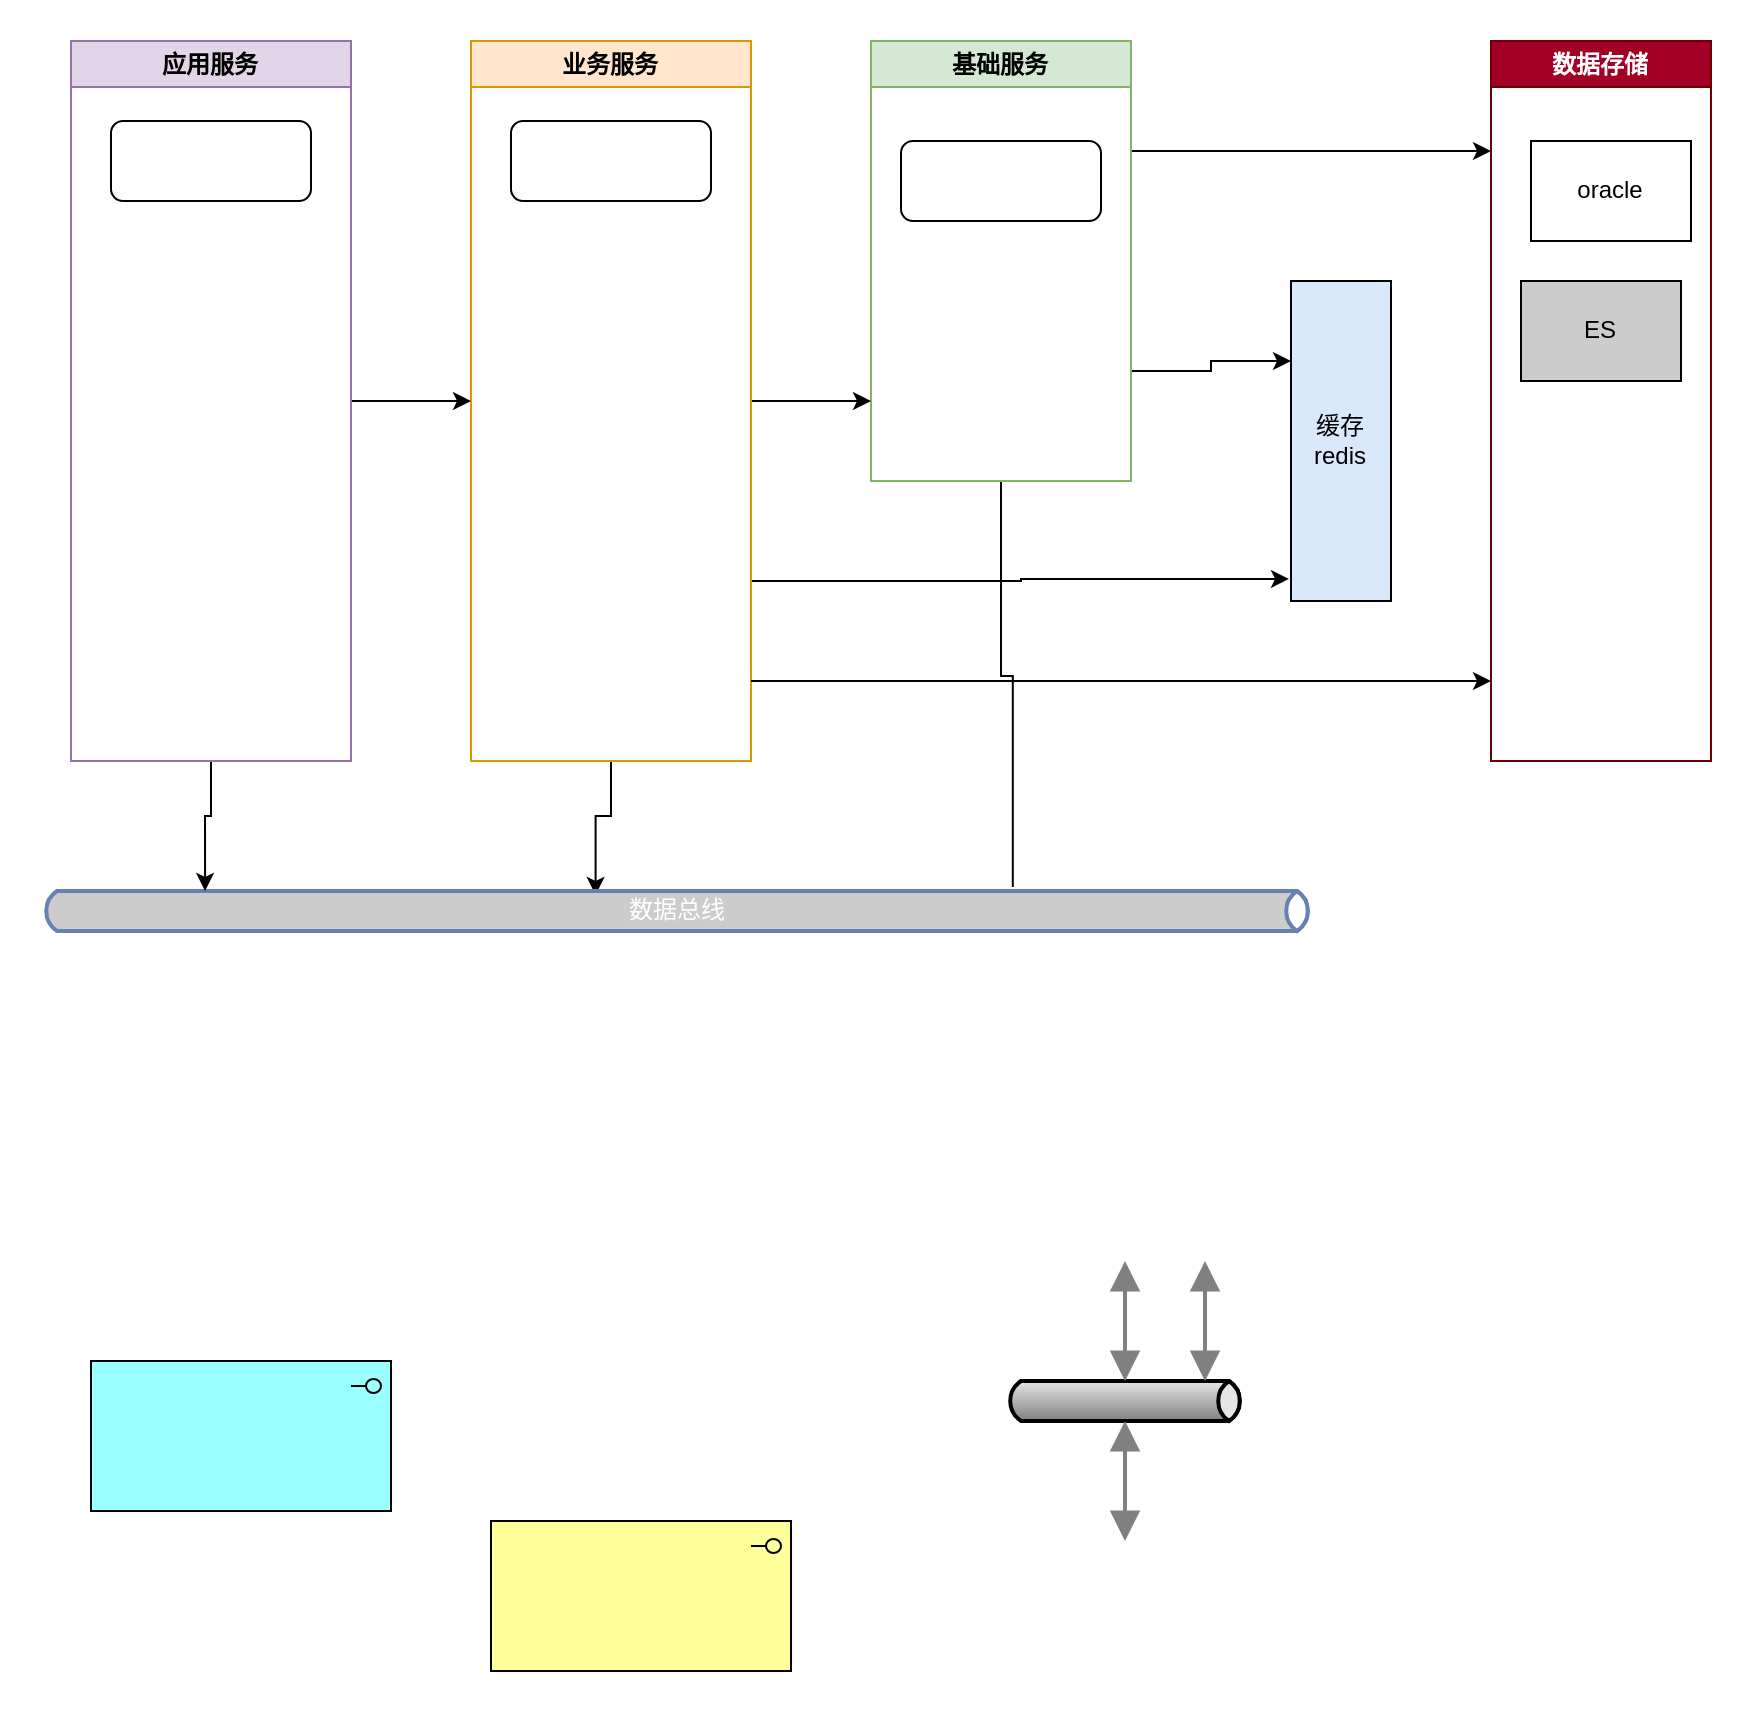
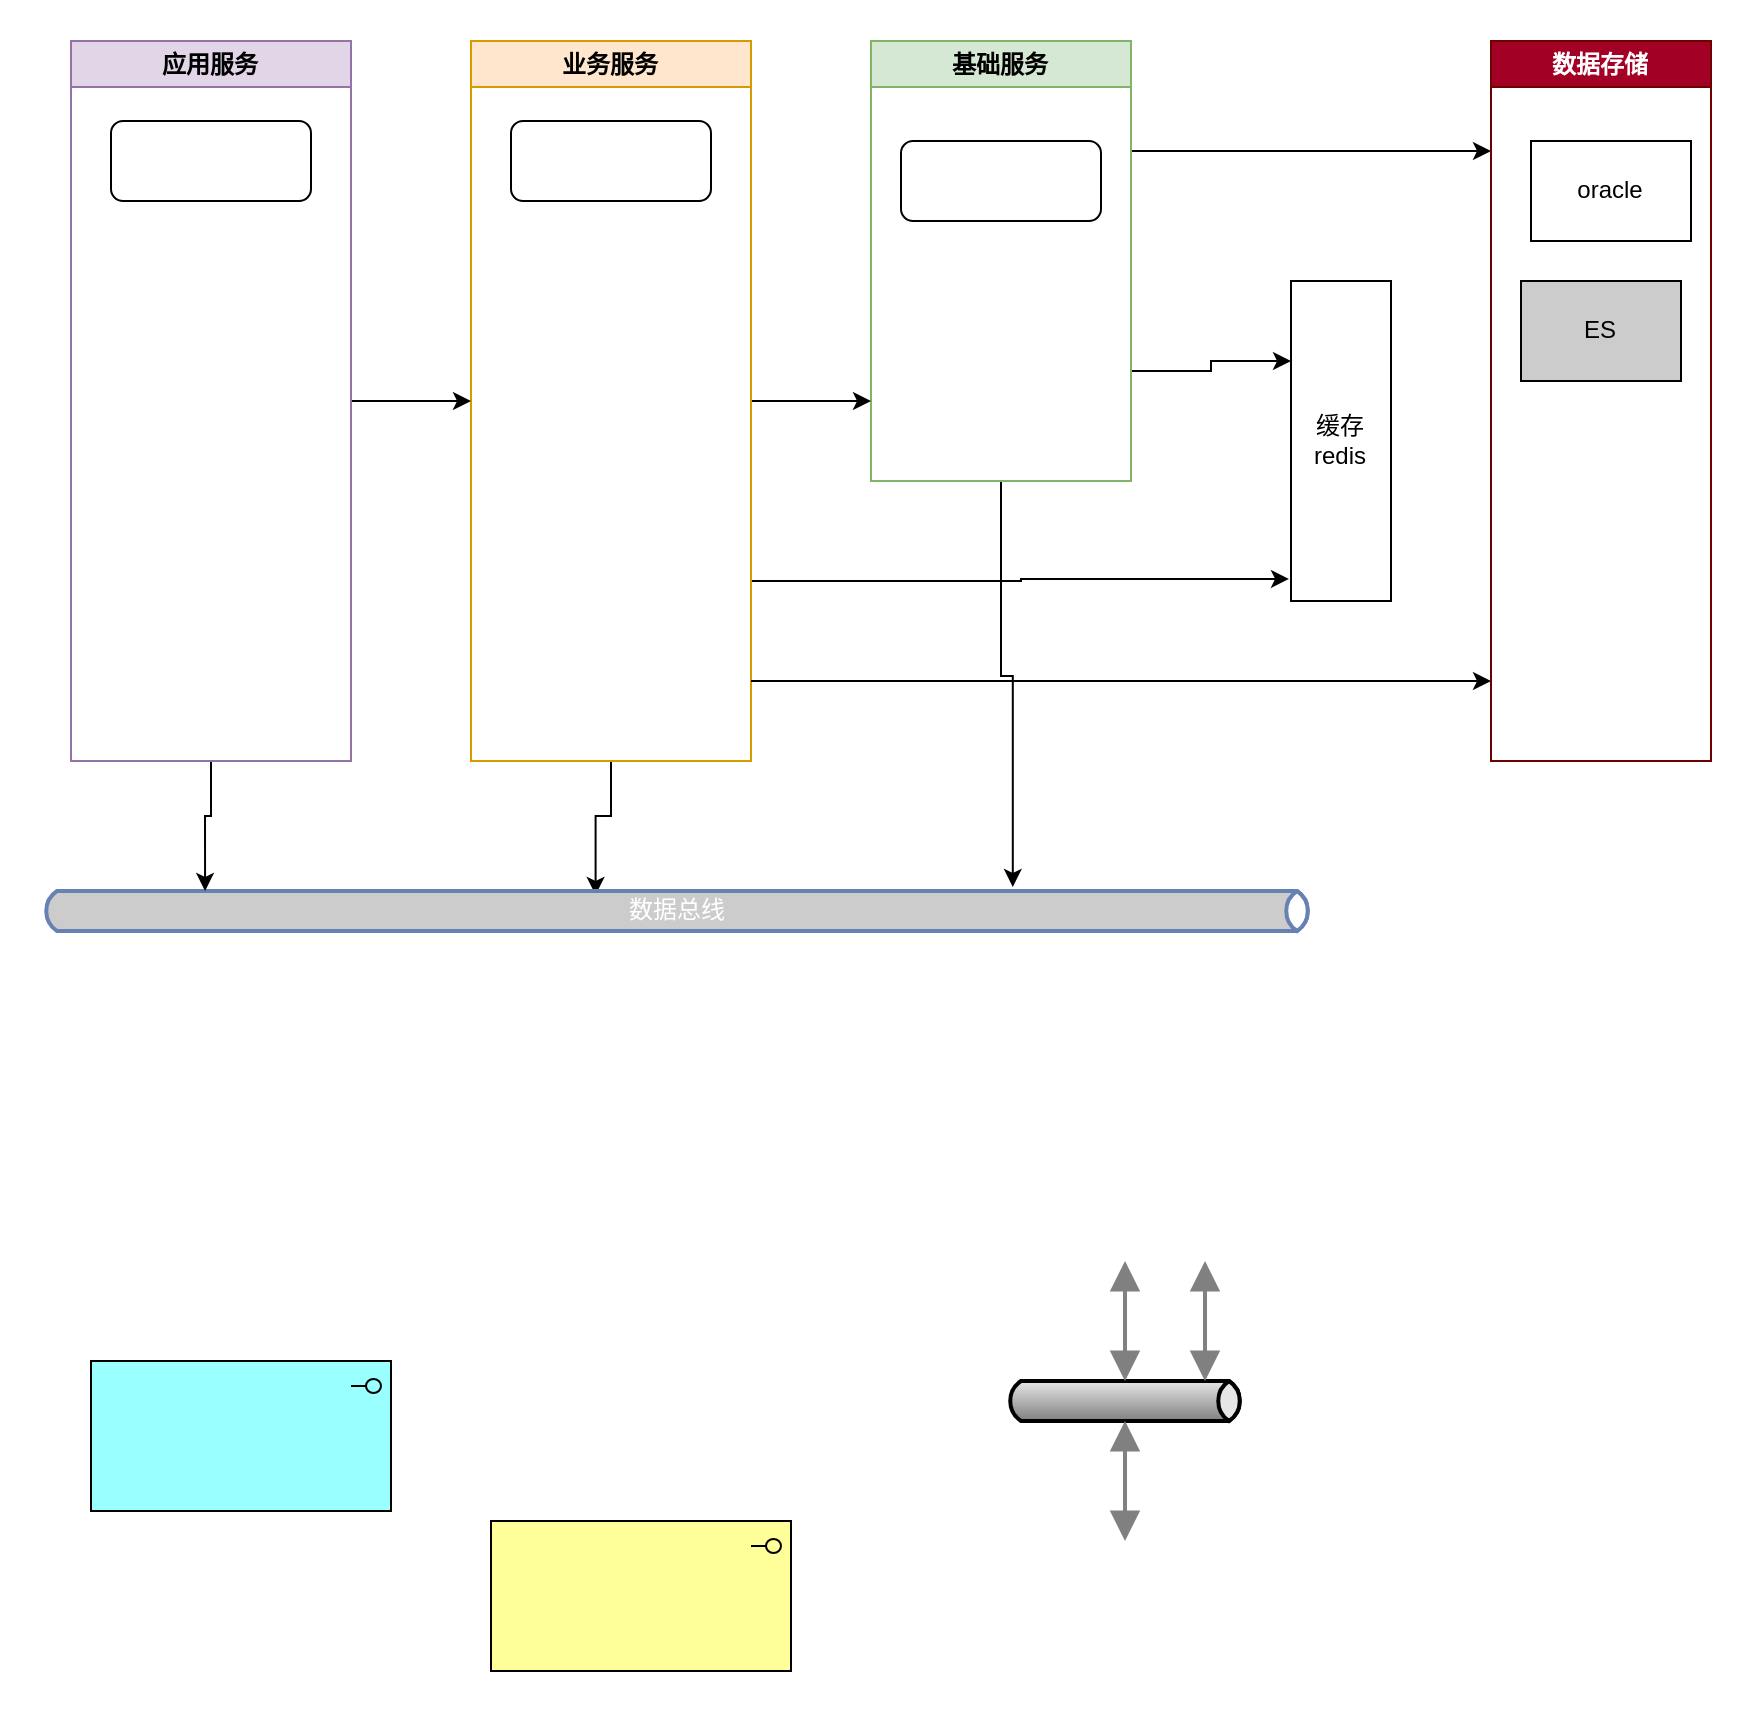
node "缓存 redis": fillcolor #dae8fc -> #ffffff
edge "基础服务" -- "数据总线": arrowhead none -> classic
